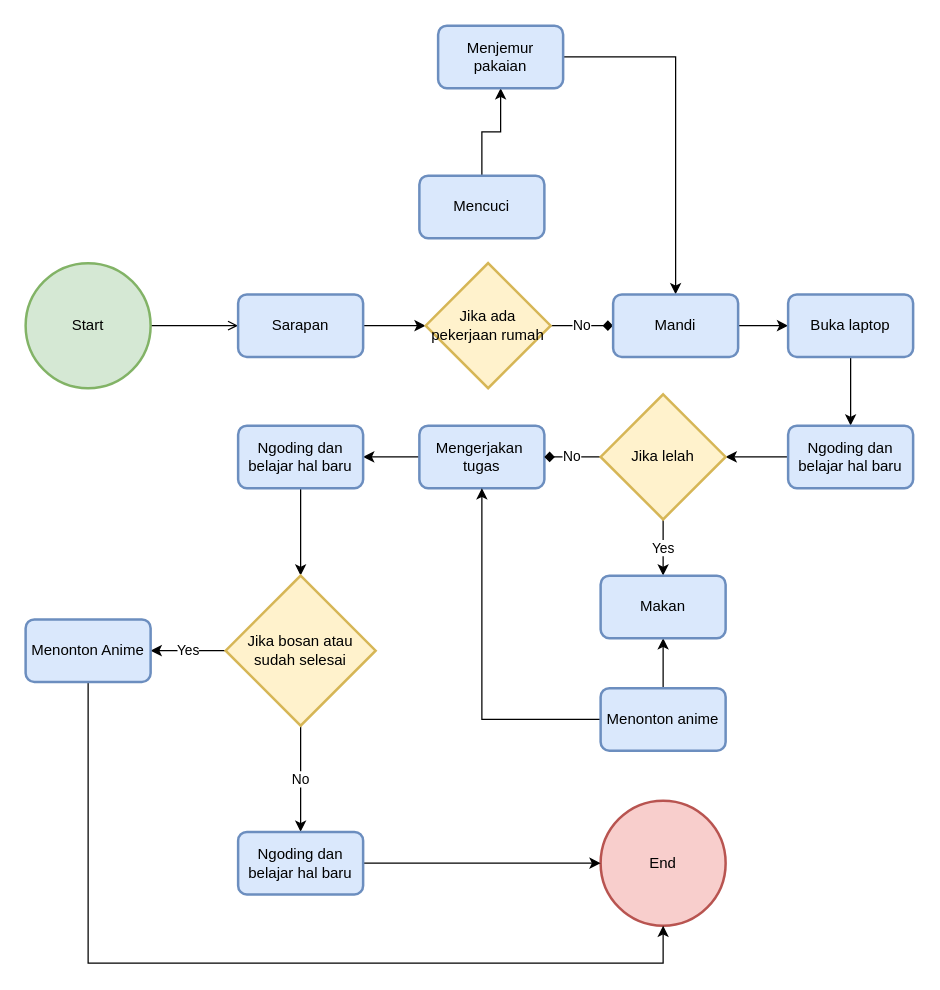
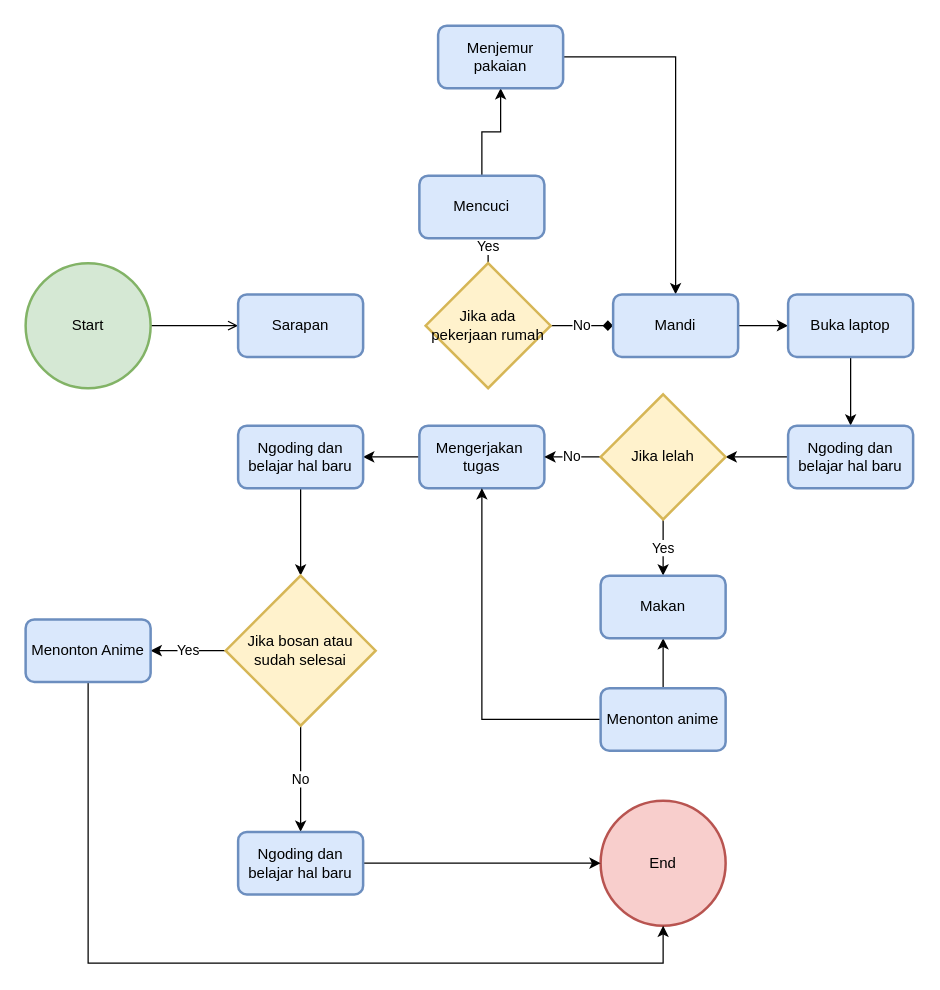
edge "Jika ada pekerjaan rumah" -> "Mencuci": added, label "Yes"
edge "Sarapan" -> "Jika ada pekerjaan rumah": removed
edge "Jika lelah" -> "Mengerjakan tugas": arrowhead diamond -> classic
